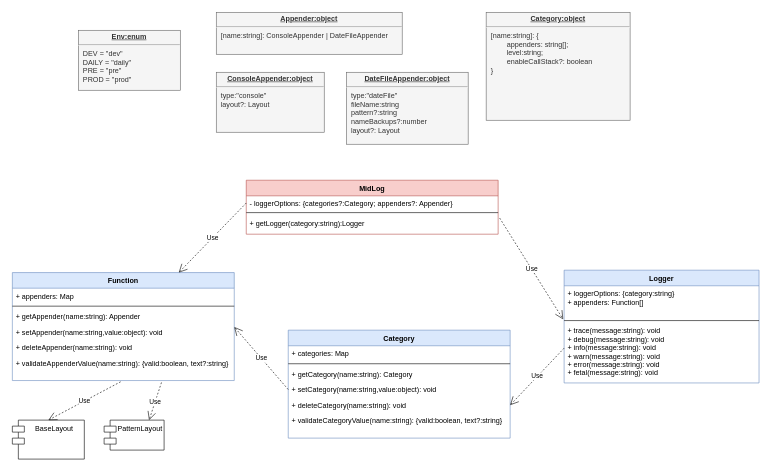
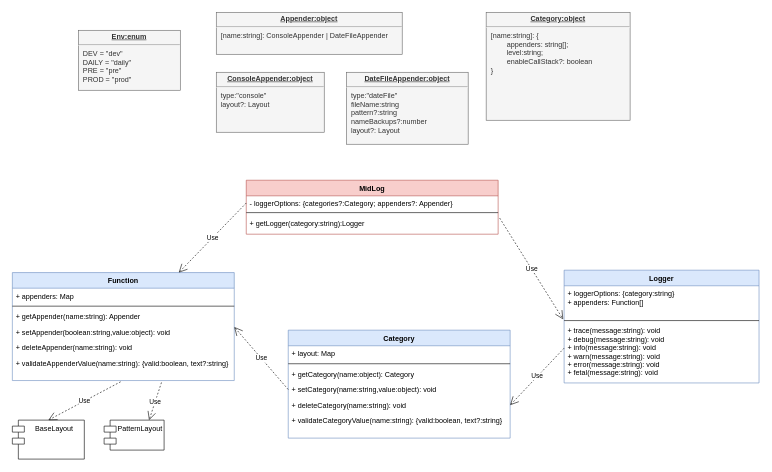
node "+ setAppender(name:string,value:object): void": label "+ setAppender(name:string,value:object): void" -> "+ setAppender(boolean:string,value:object): void"
node "+ categories: Map": label "+ categories: Map" -> "+ layout: Map"
node "+ getCategory(name:string): Category": label "+ getCategory(name:string): Category" -> "+ getCategory(name:object): Category"
